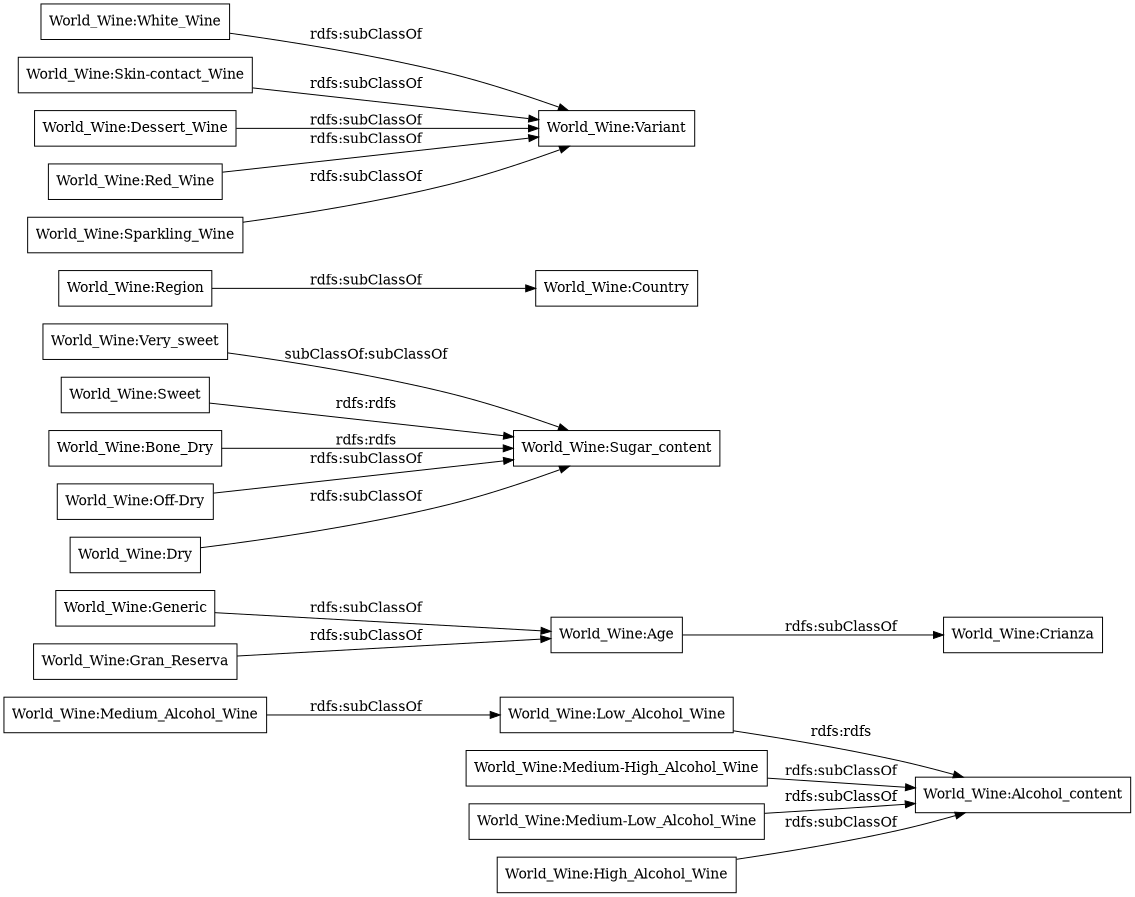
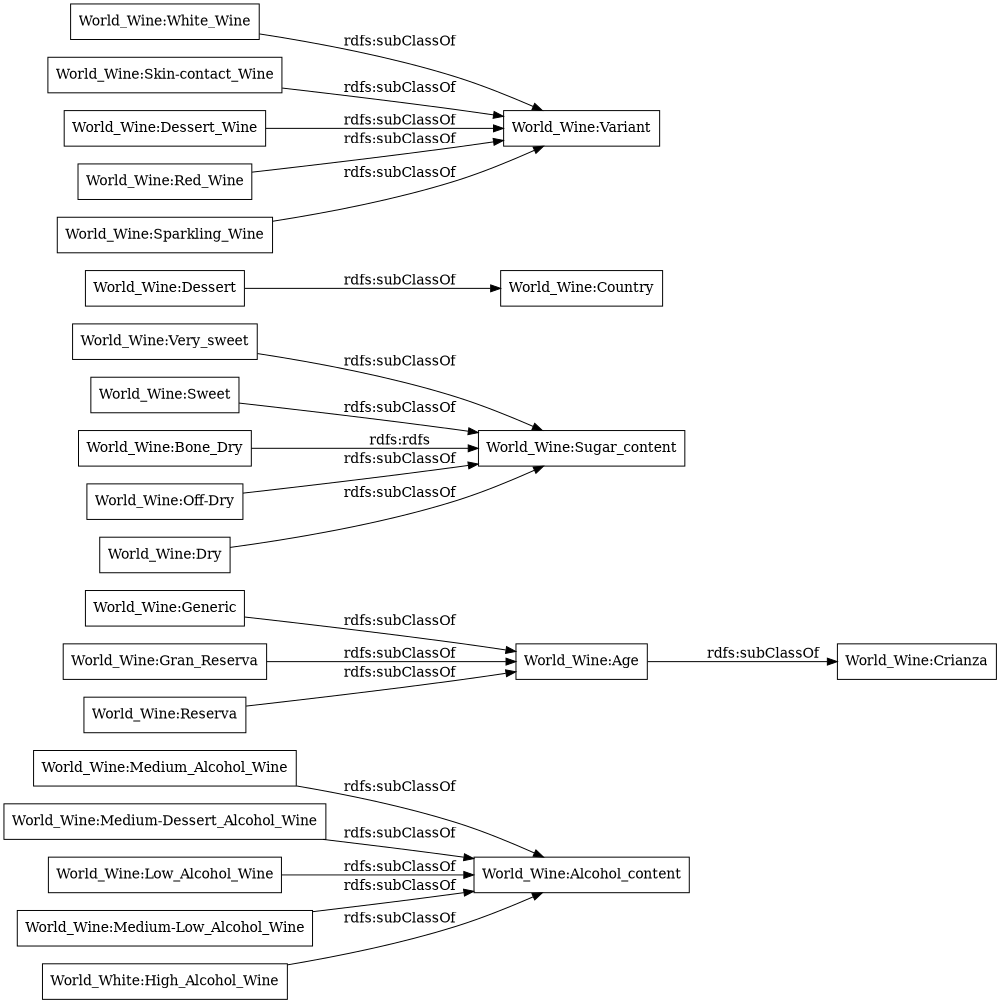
node "World_Wine:Region": label "World_Wine:Region" -> "World_Wine:Dessert"
edge "World_Wine:Very_sweet" -> "World_Wine:Sugar_content": label "subClassOf:subClassOf" -> "rdfs:subClassOf"
edge "World_Wine:Sweet" -> "World_Wine:Sugar_content": label "rdfs:rdfs" -> "rdfs:subClassOf"
node "World_Wine:Reserva": added
edge "World_Wine:Medium_Alcohol_Wine" -> "World_Wine:Low_Alcohol_Wine": now "World_Wine:Medium_Alcohol_Wine" -> "World_Wine:Alcohol_content"
edge "World_Wine:Low_Alcohol_Wine" -> "World_Wine:Alcohol_content": label "rdfs:rdfs" -> "rdfs:subClassOf"
node "World_Wine:Medium-High_Alcohol_Wine": label "World_Wine:Medium-High_Alcohol_Wine" -> "World_Wine:Medium-Dessert_Alcohol_Wine"
node "World_Wine:High_Alcohol_Wine": label "World_Wine:High_Alcohol_Wine" -> "World_White:High_Alcohol_Wine"
